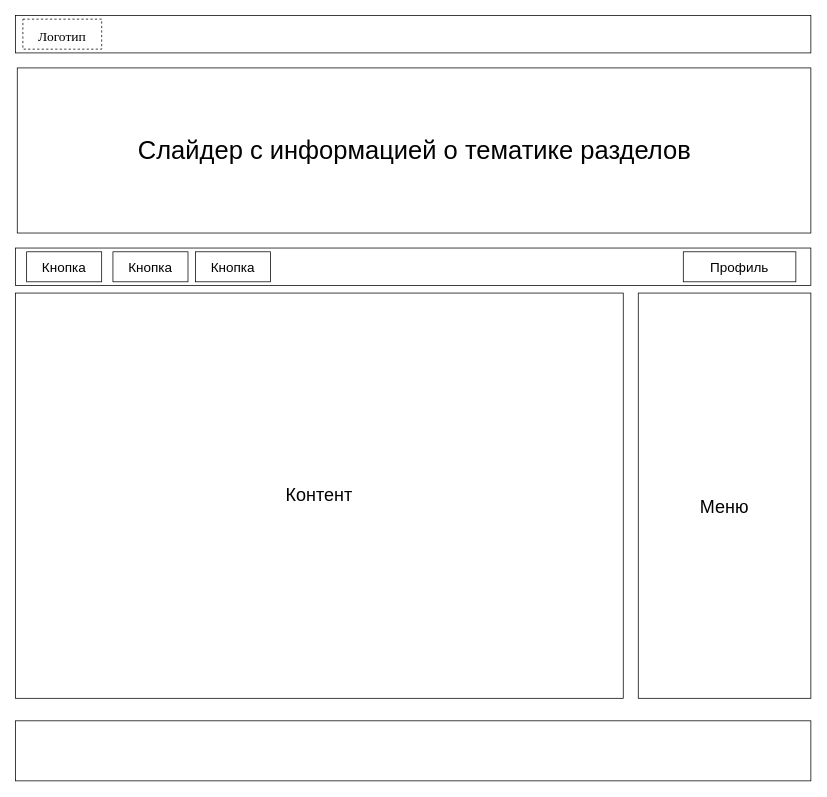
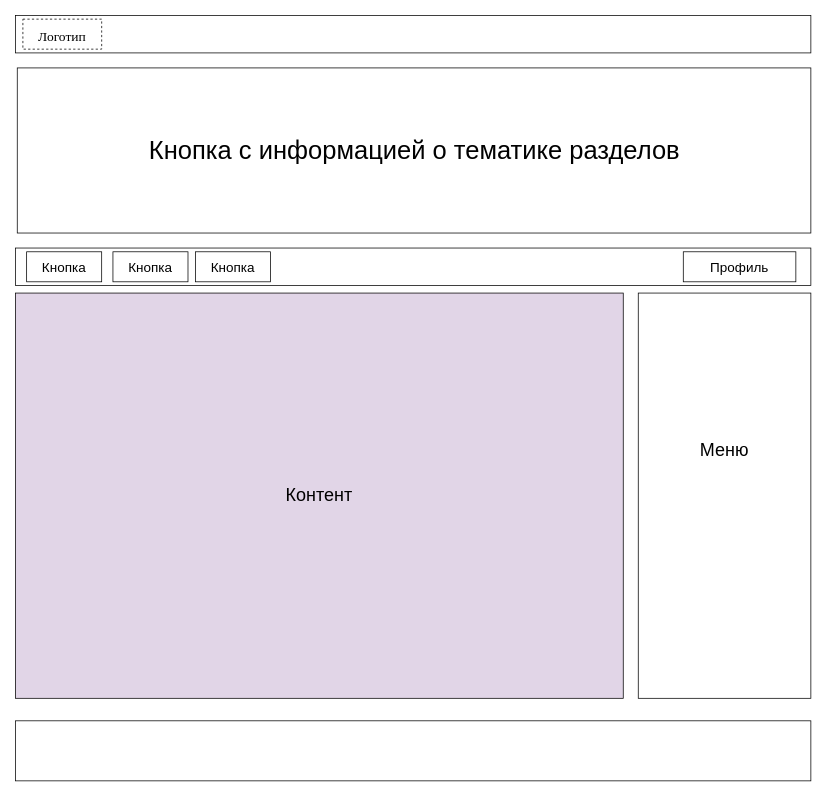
node "Слайдер с информацией о тематике разделов": label "Слайдер с информацией о тематике разделов" -> "Кнопка с информацией о тематике разделов"
node "Контент": fillcolor #ffffff -> #e1d5e7
node "Меню": moved (724, 507) -> (724, 450)
